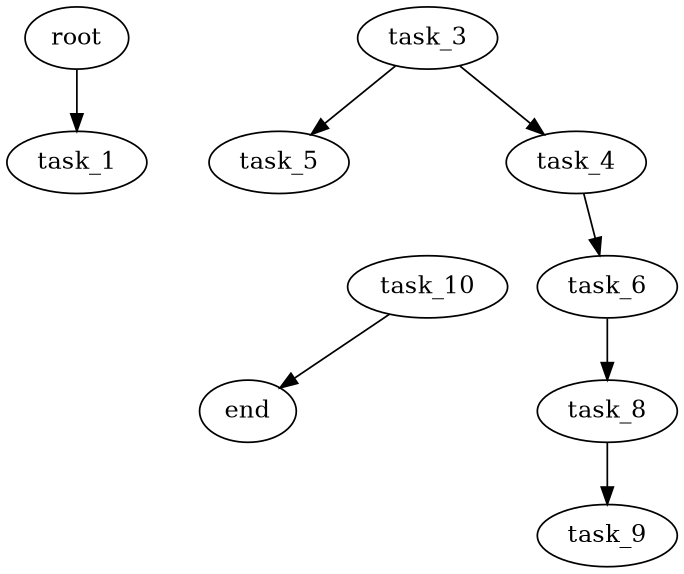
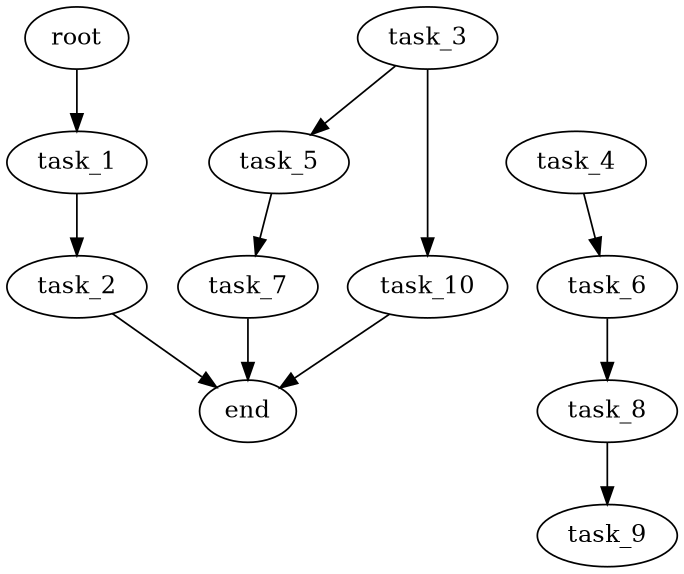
edge "task_3" -> "task_4": now "task_3" -> "task_10"
node "task_2": added
node "task_7": added
